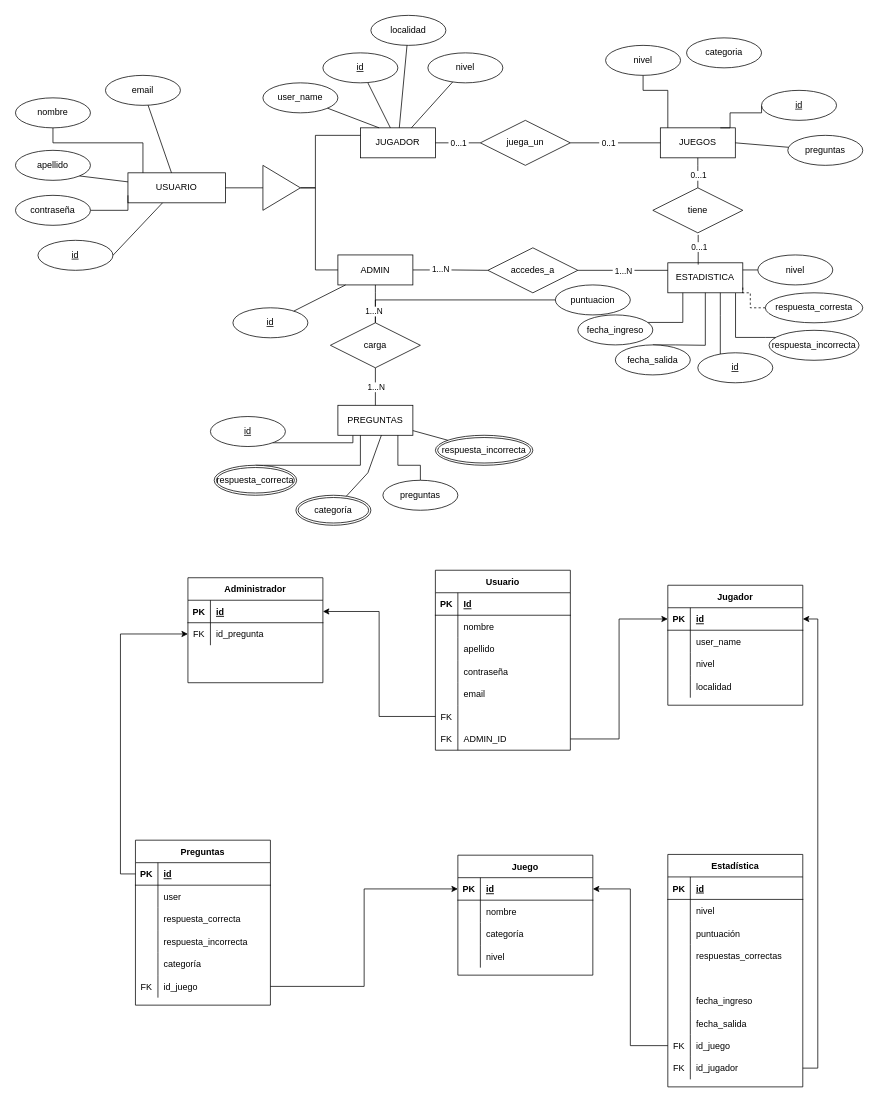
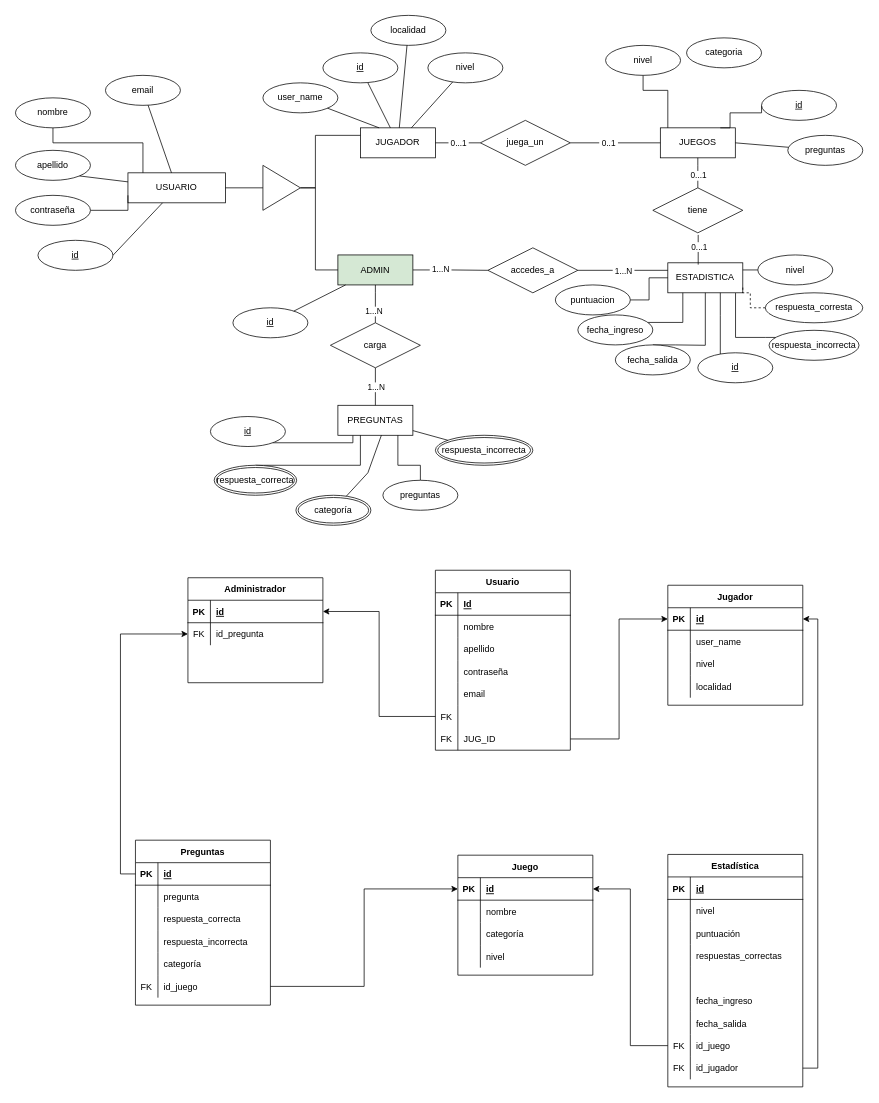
node "ADMIN": fillcolor #ffffff -> #d5e8d4
edge "puntuacion" -- "carga": now "puntuacion" -- "ESTADISTICA"
node "ADMIN_ID": label "ADMIN_ID" -> "JUG_ID"
node "user": label "user" -> "pregunta"
